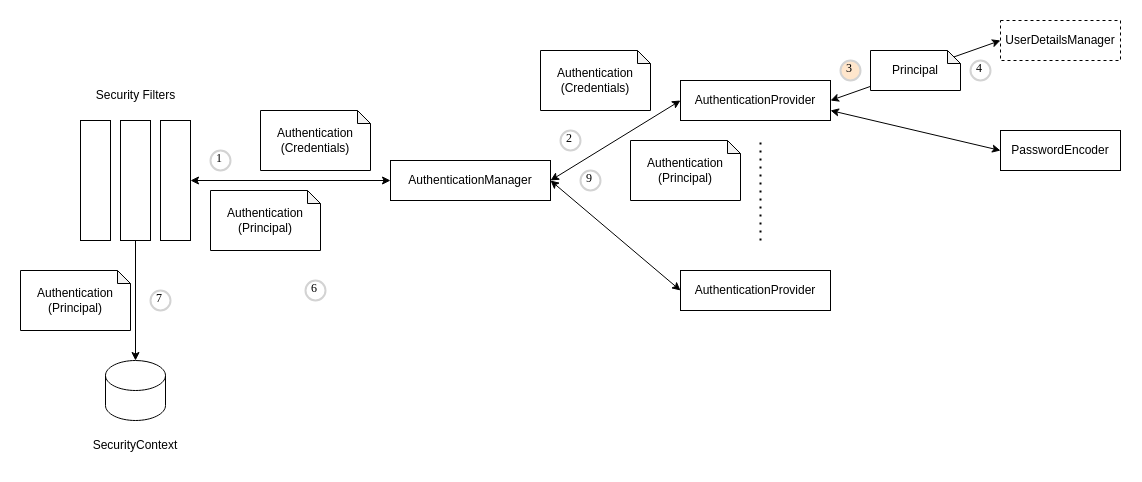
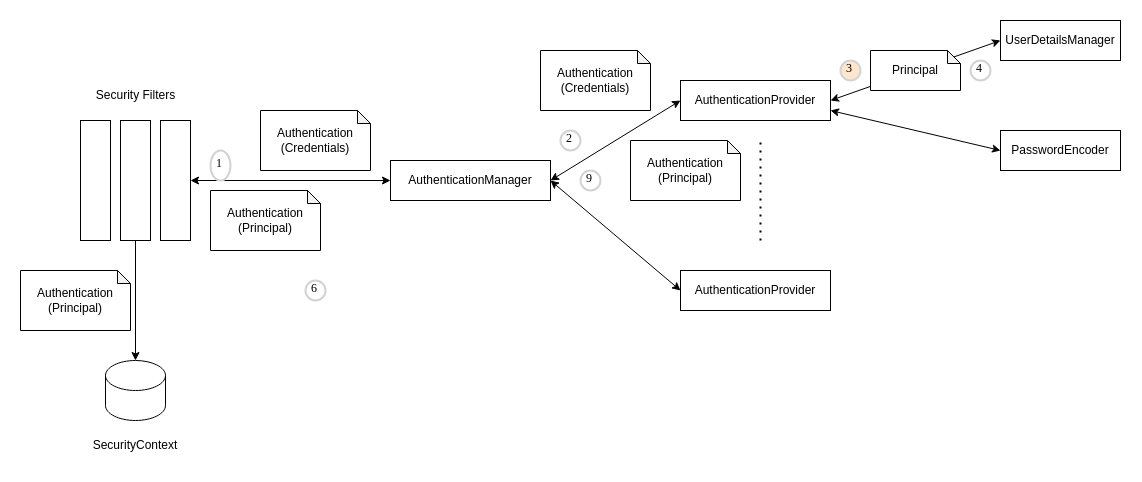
node "UserDetailsManager": style dashed -> solid
node "1": size 20x20 -> 20x30
node "7": removed
